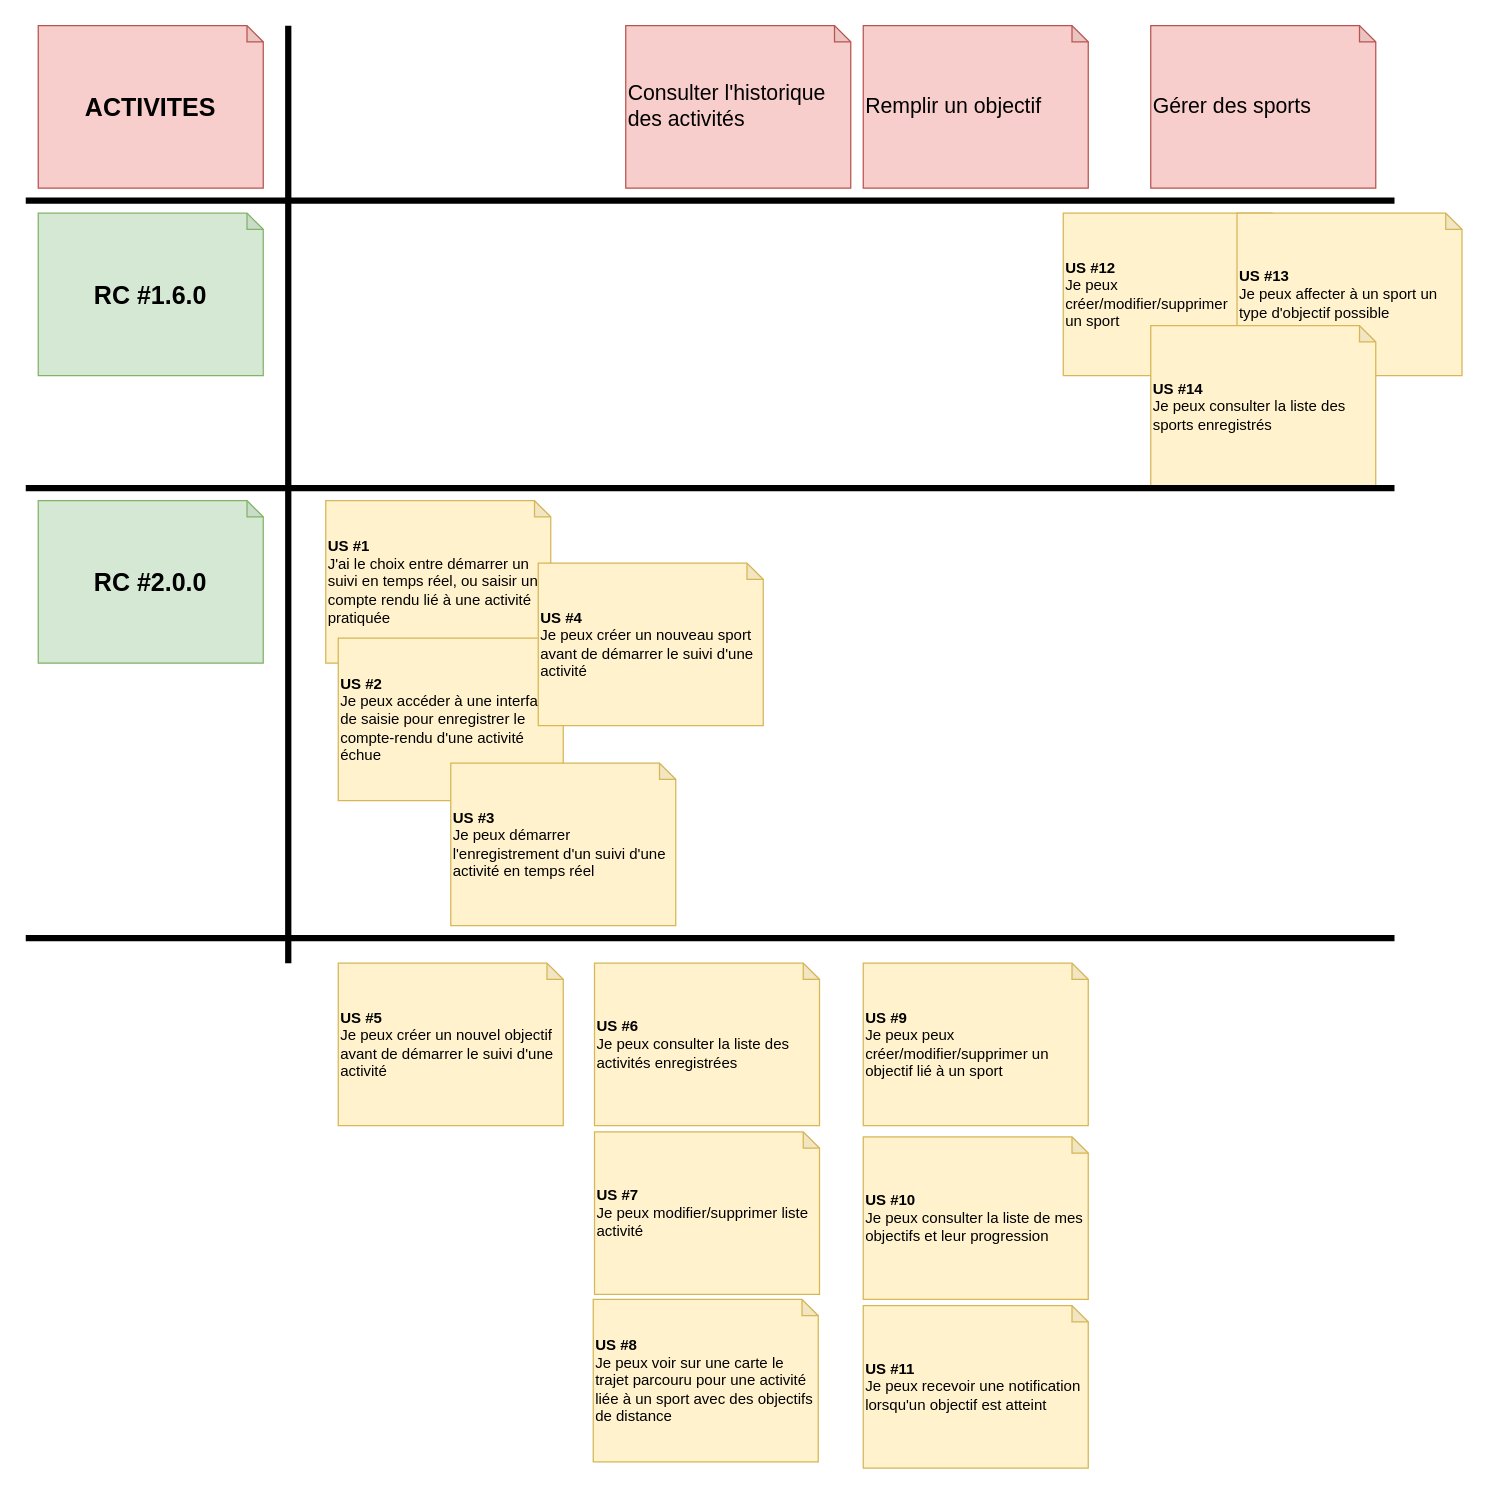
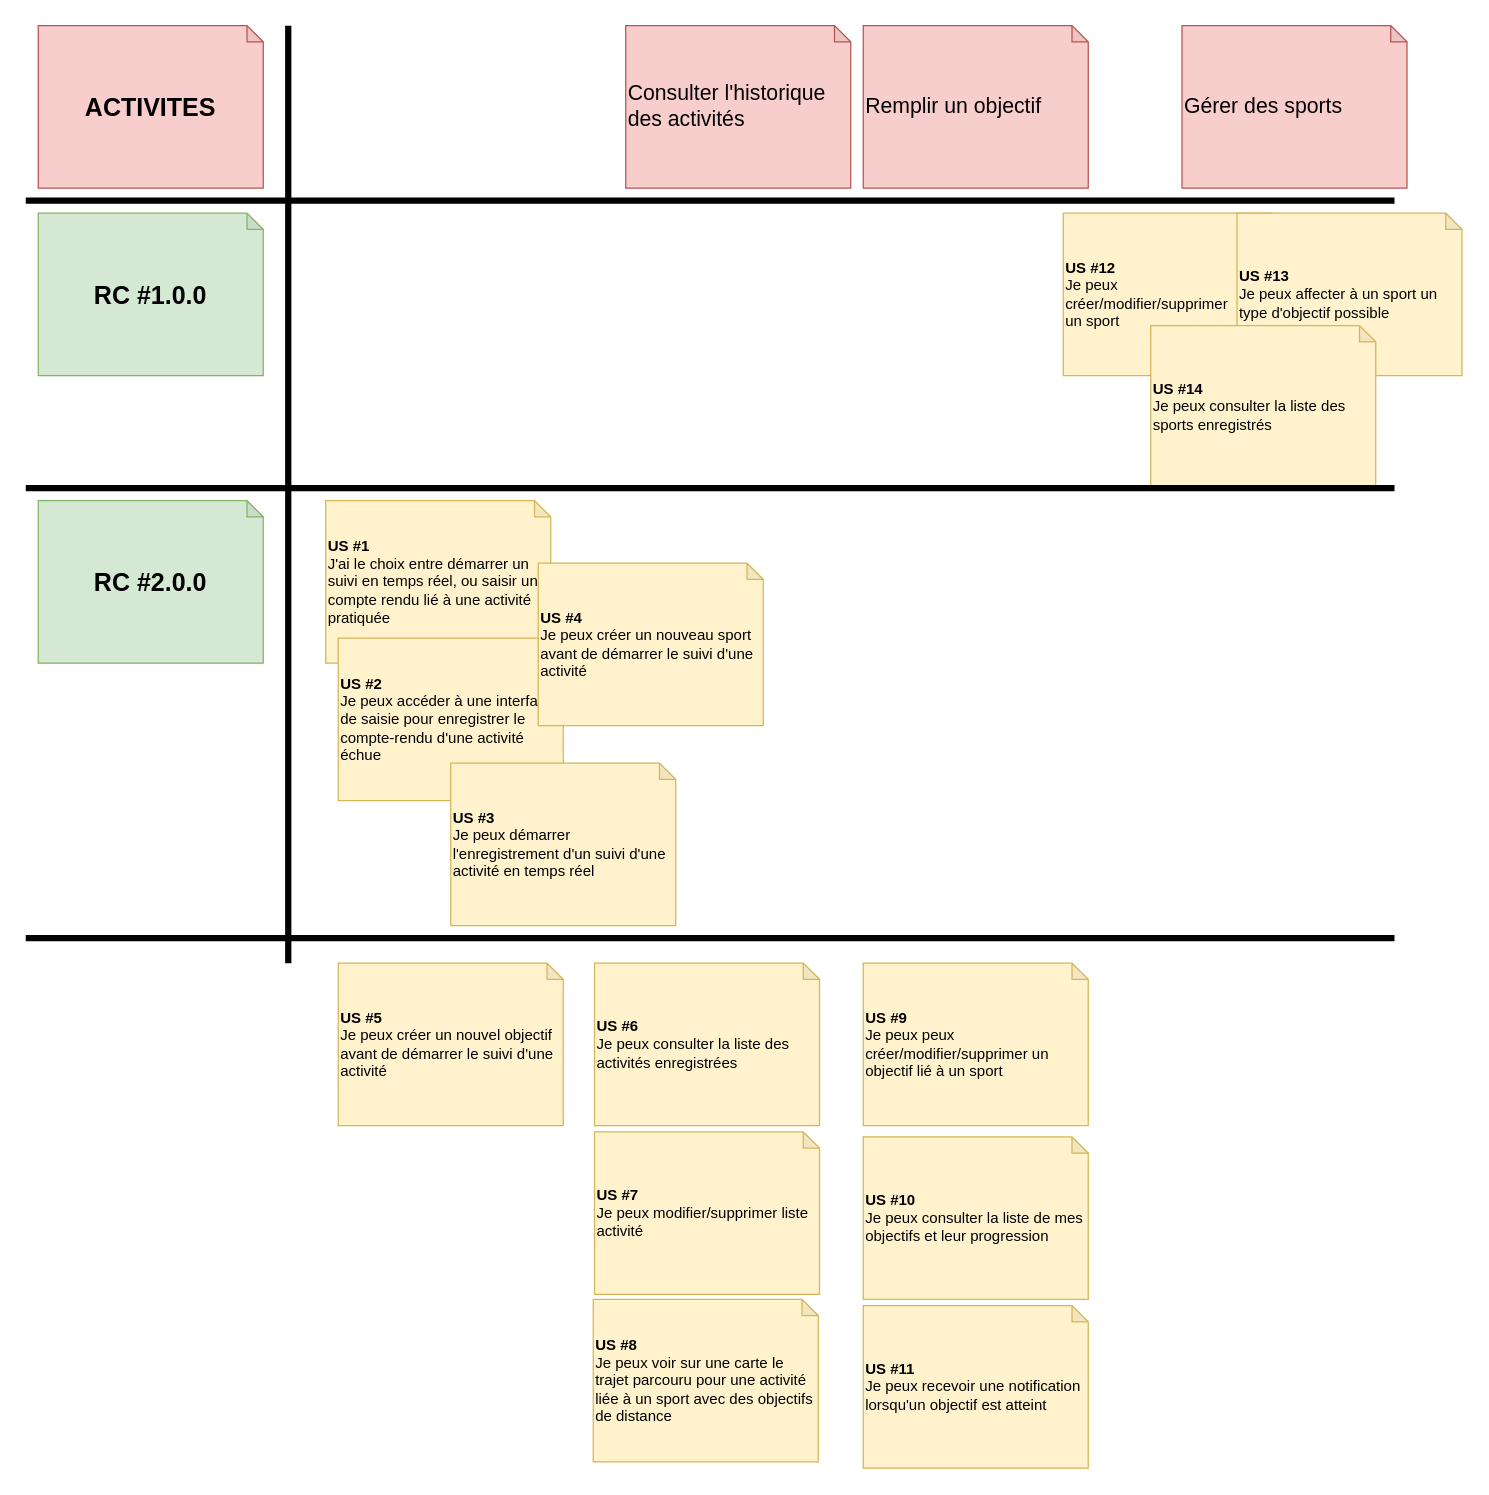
node "Gérer des sports": moved (1263, 107) -> (1294, 107)
node "RC #1.6.0": label "RC #1.6.0" -> "RC #1.0.0"
